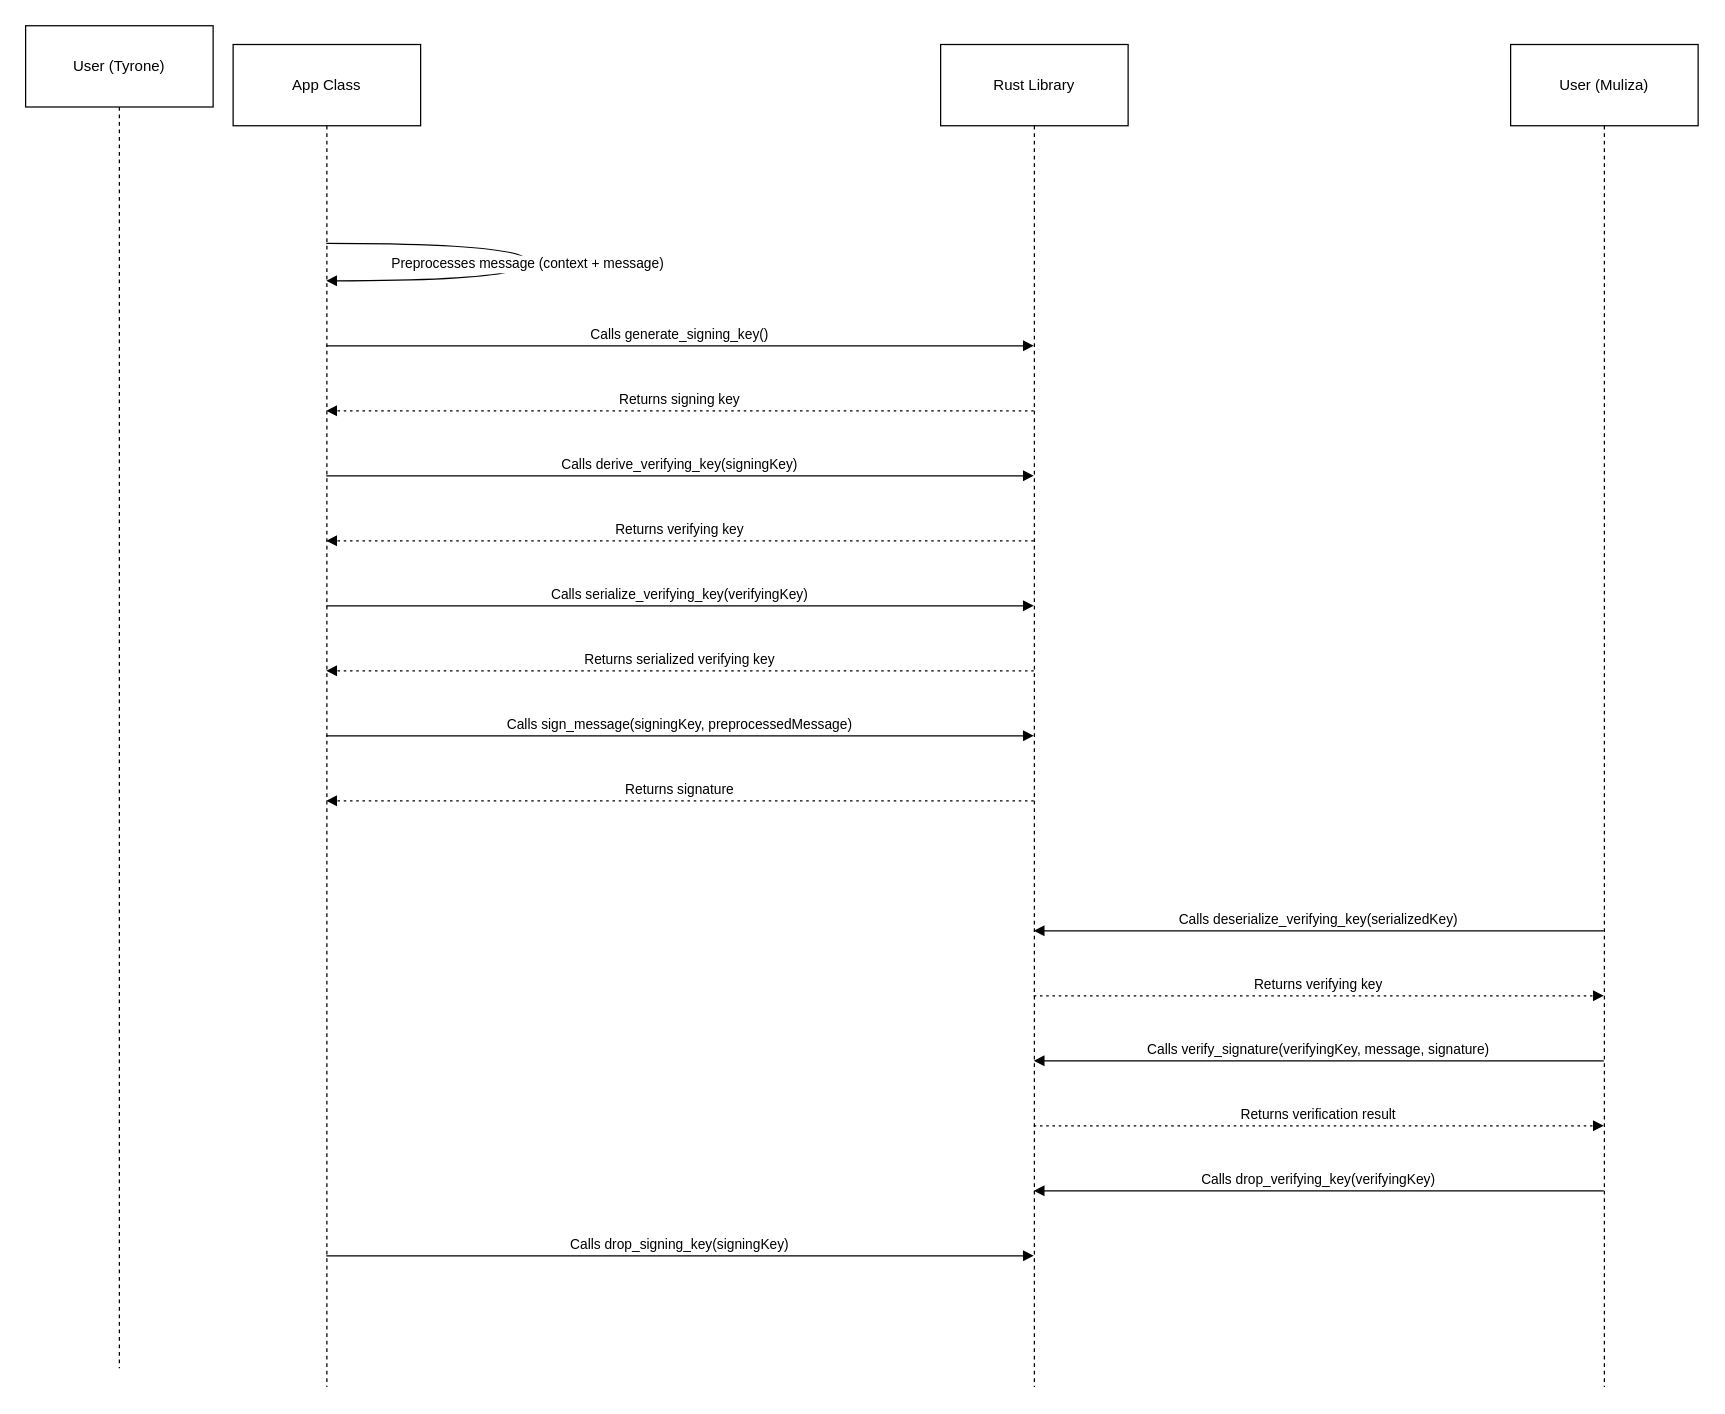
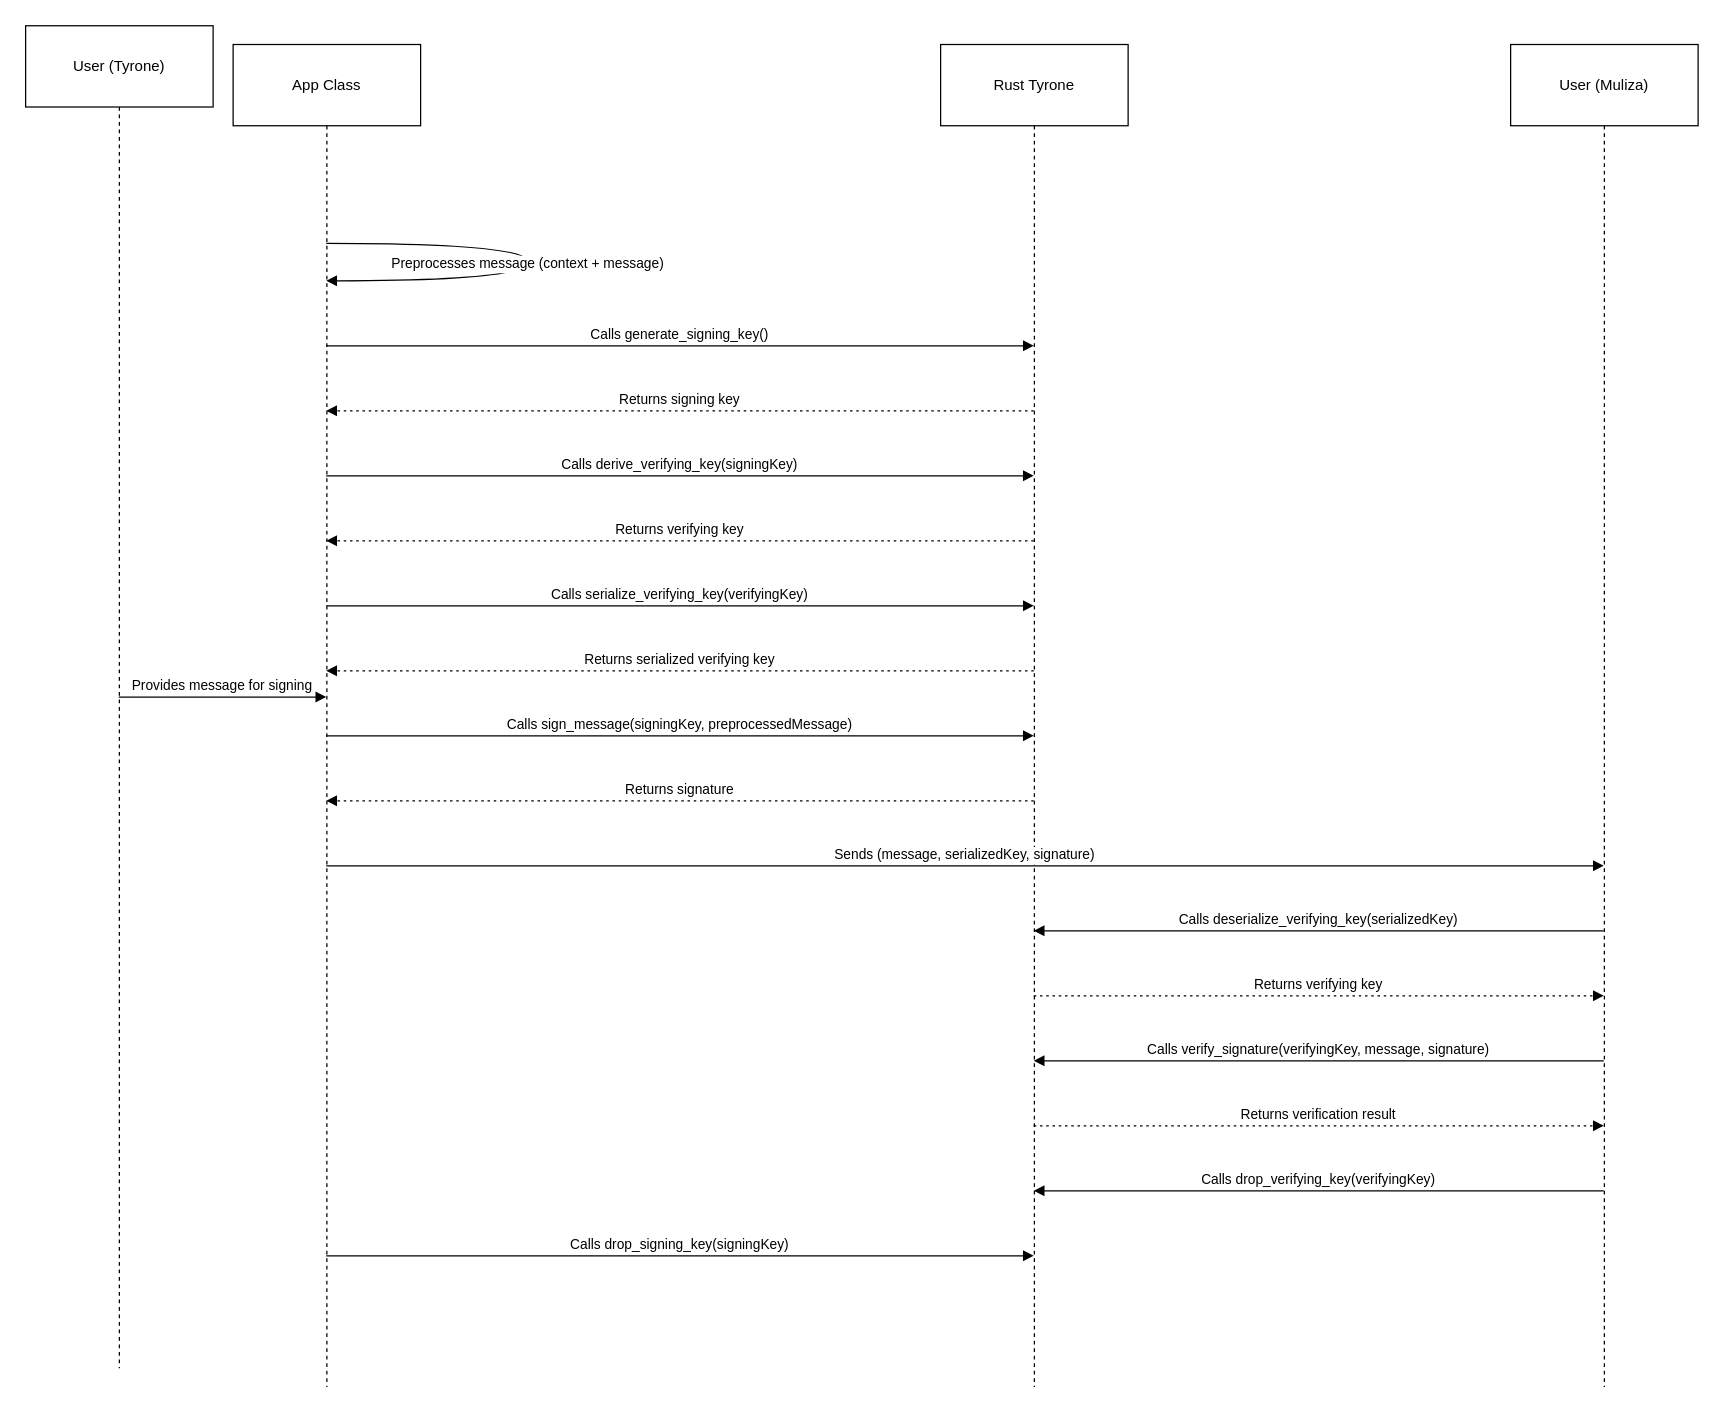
node "Rust Library": label "Rust Library" -> "Rust Tyrone"
edge "User (Tyrone)" -> "App Class": added, label "Provides message for signing"
edge "App Class" -> "User (Muliza)": added, label "Sends (message, serializedKey, signature)"
